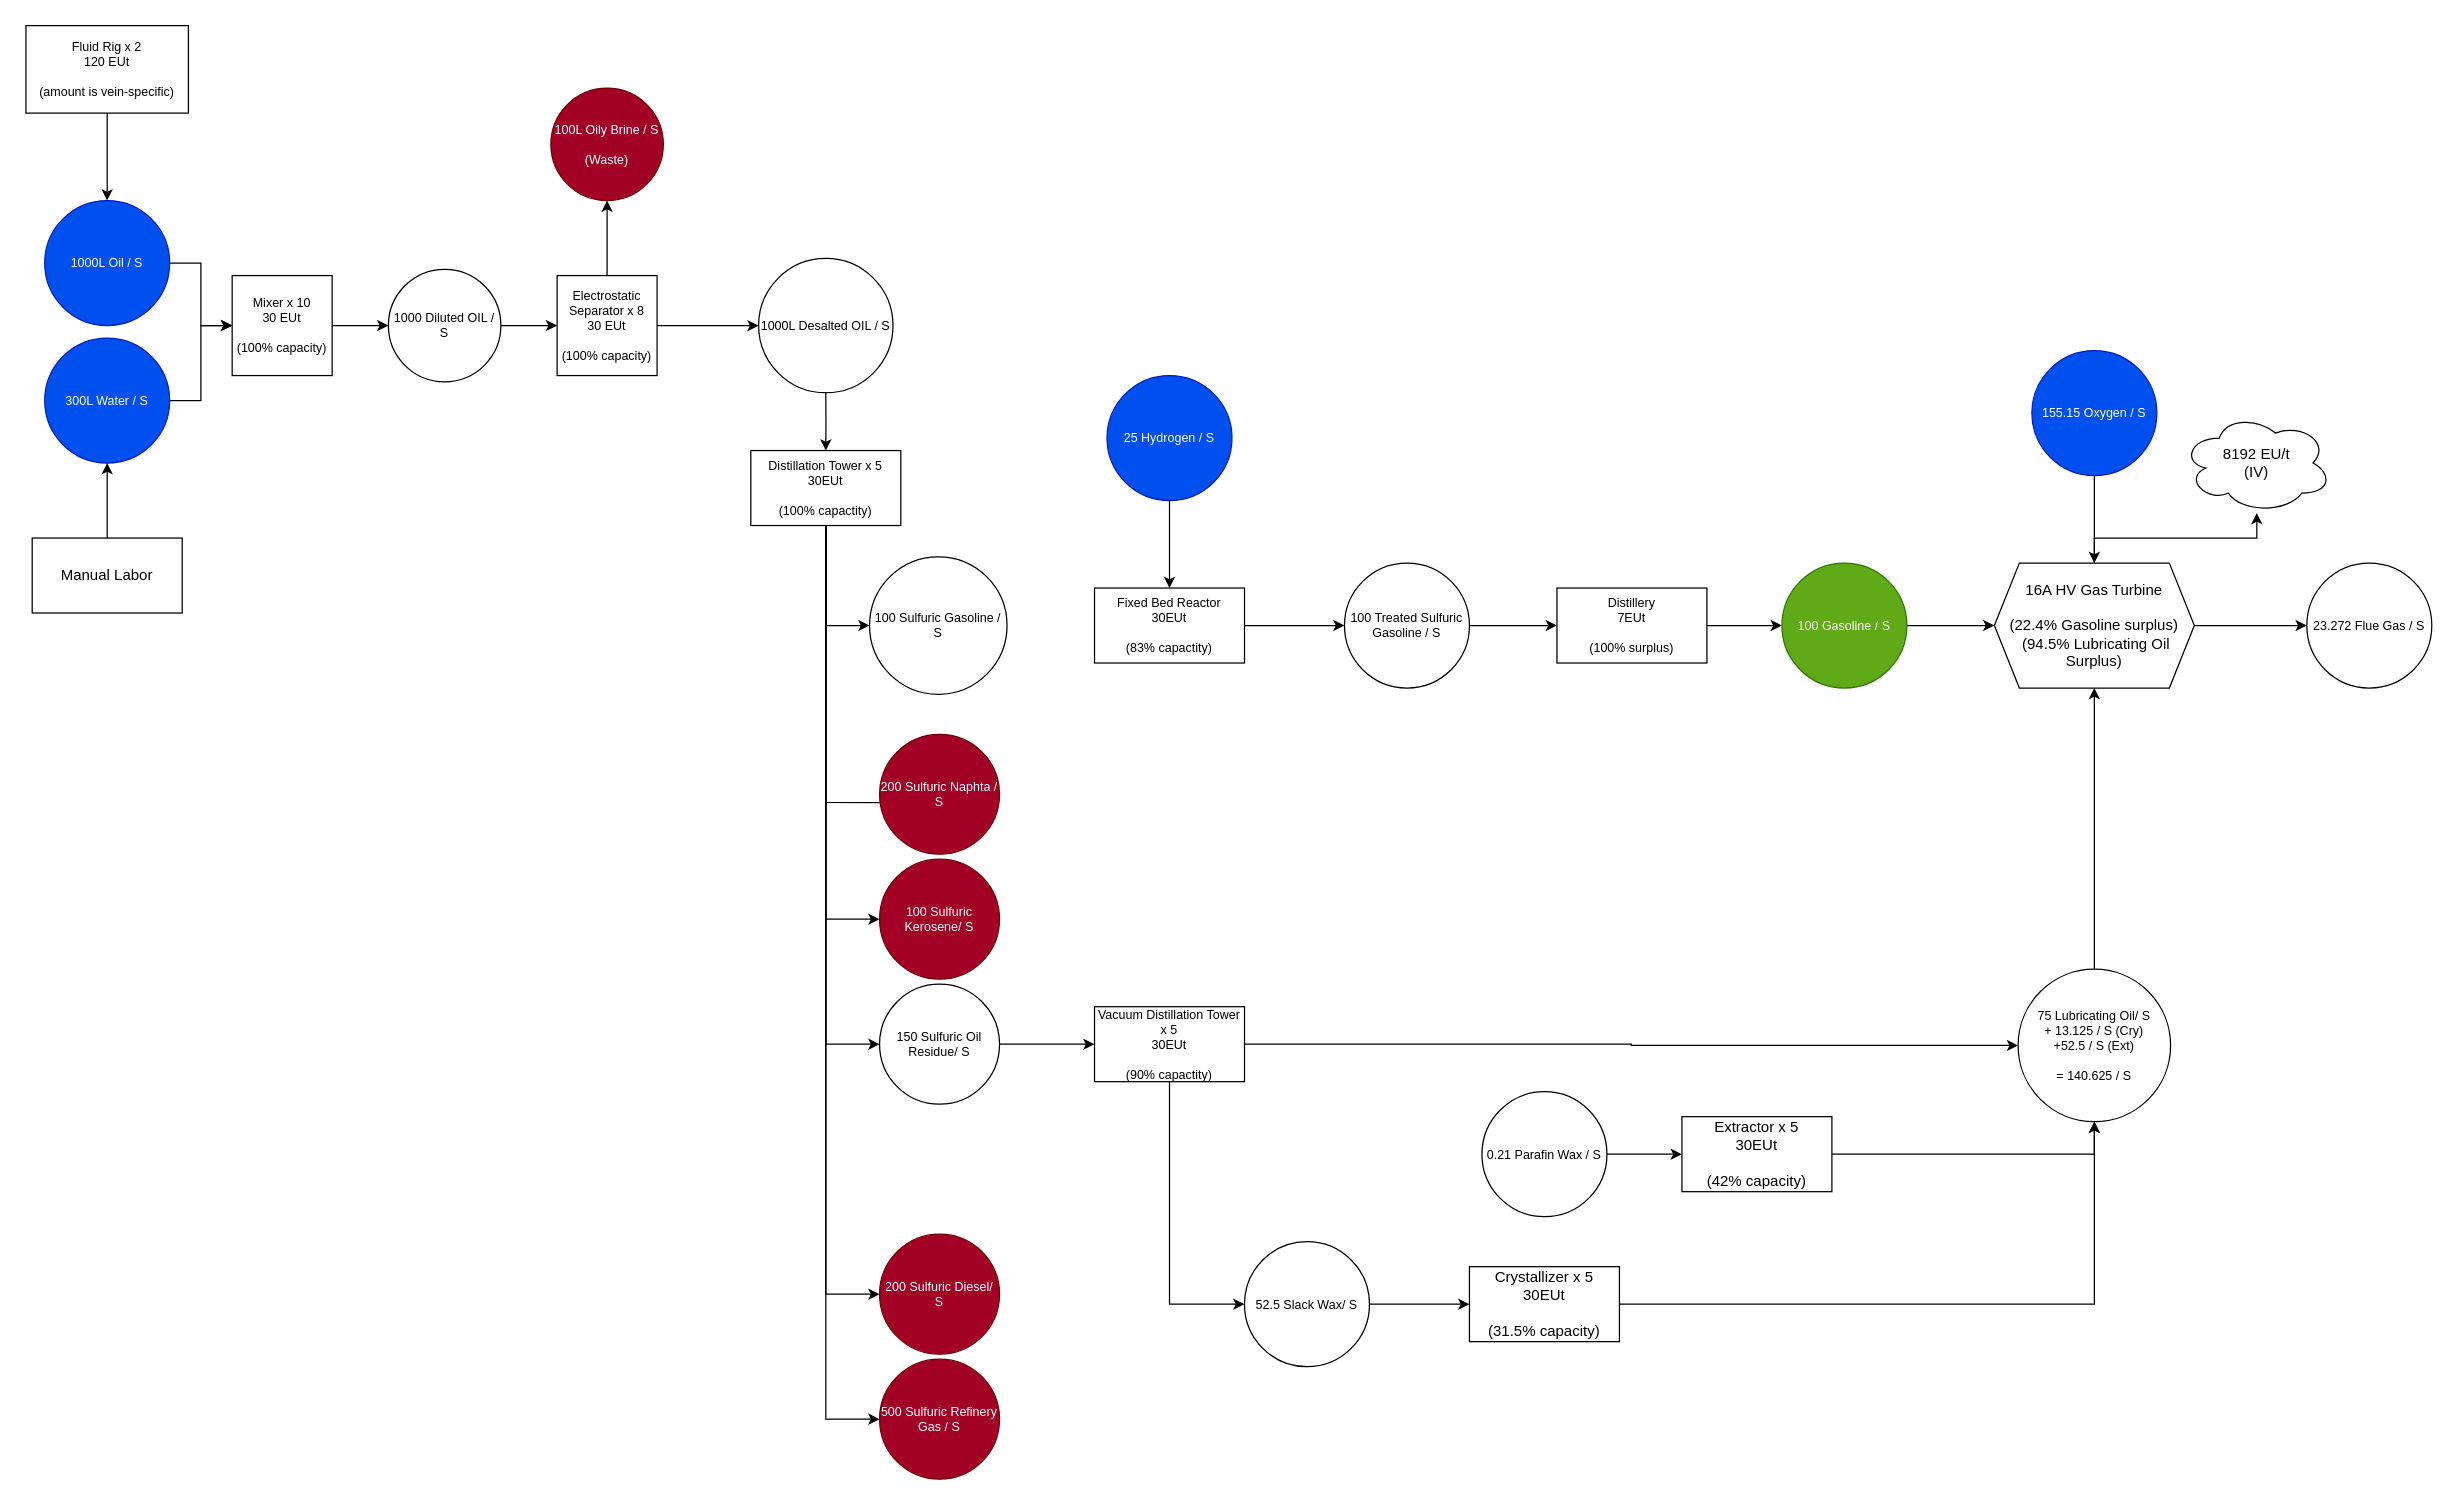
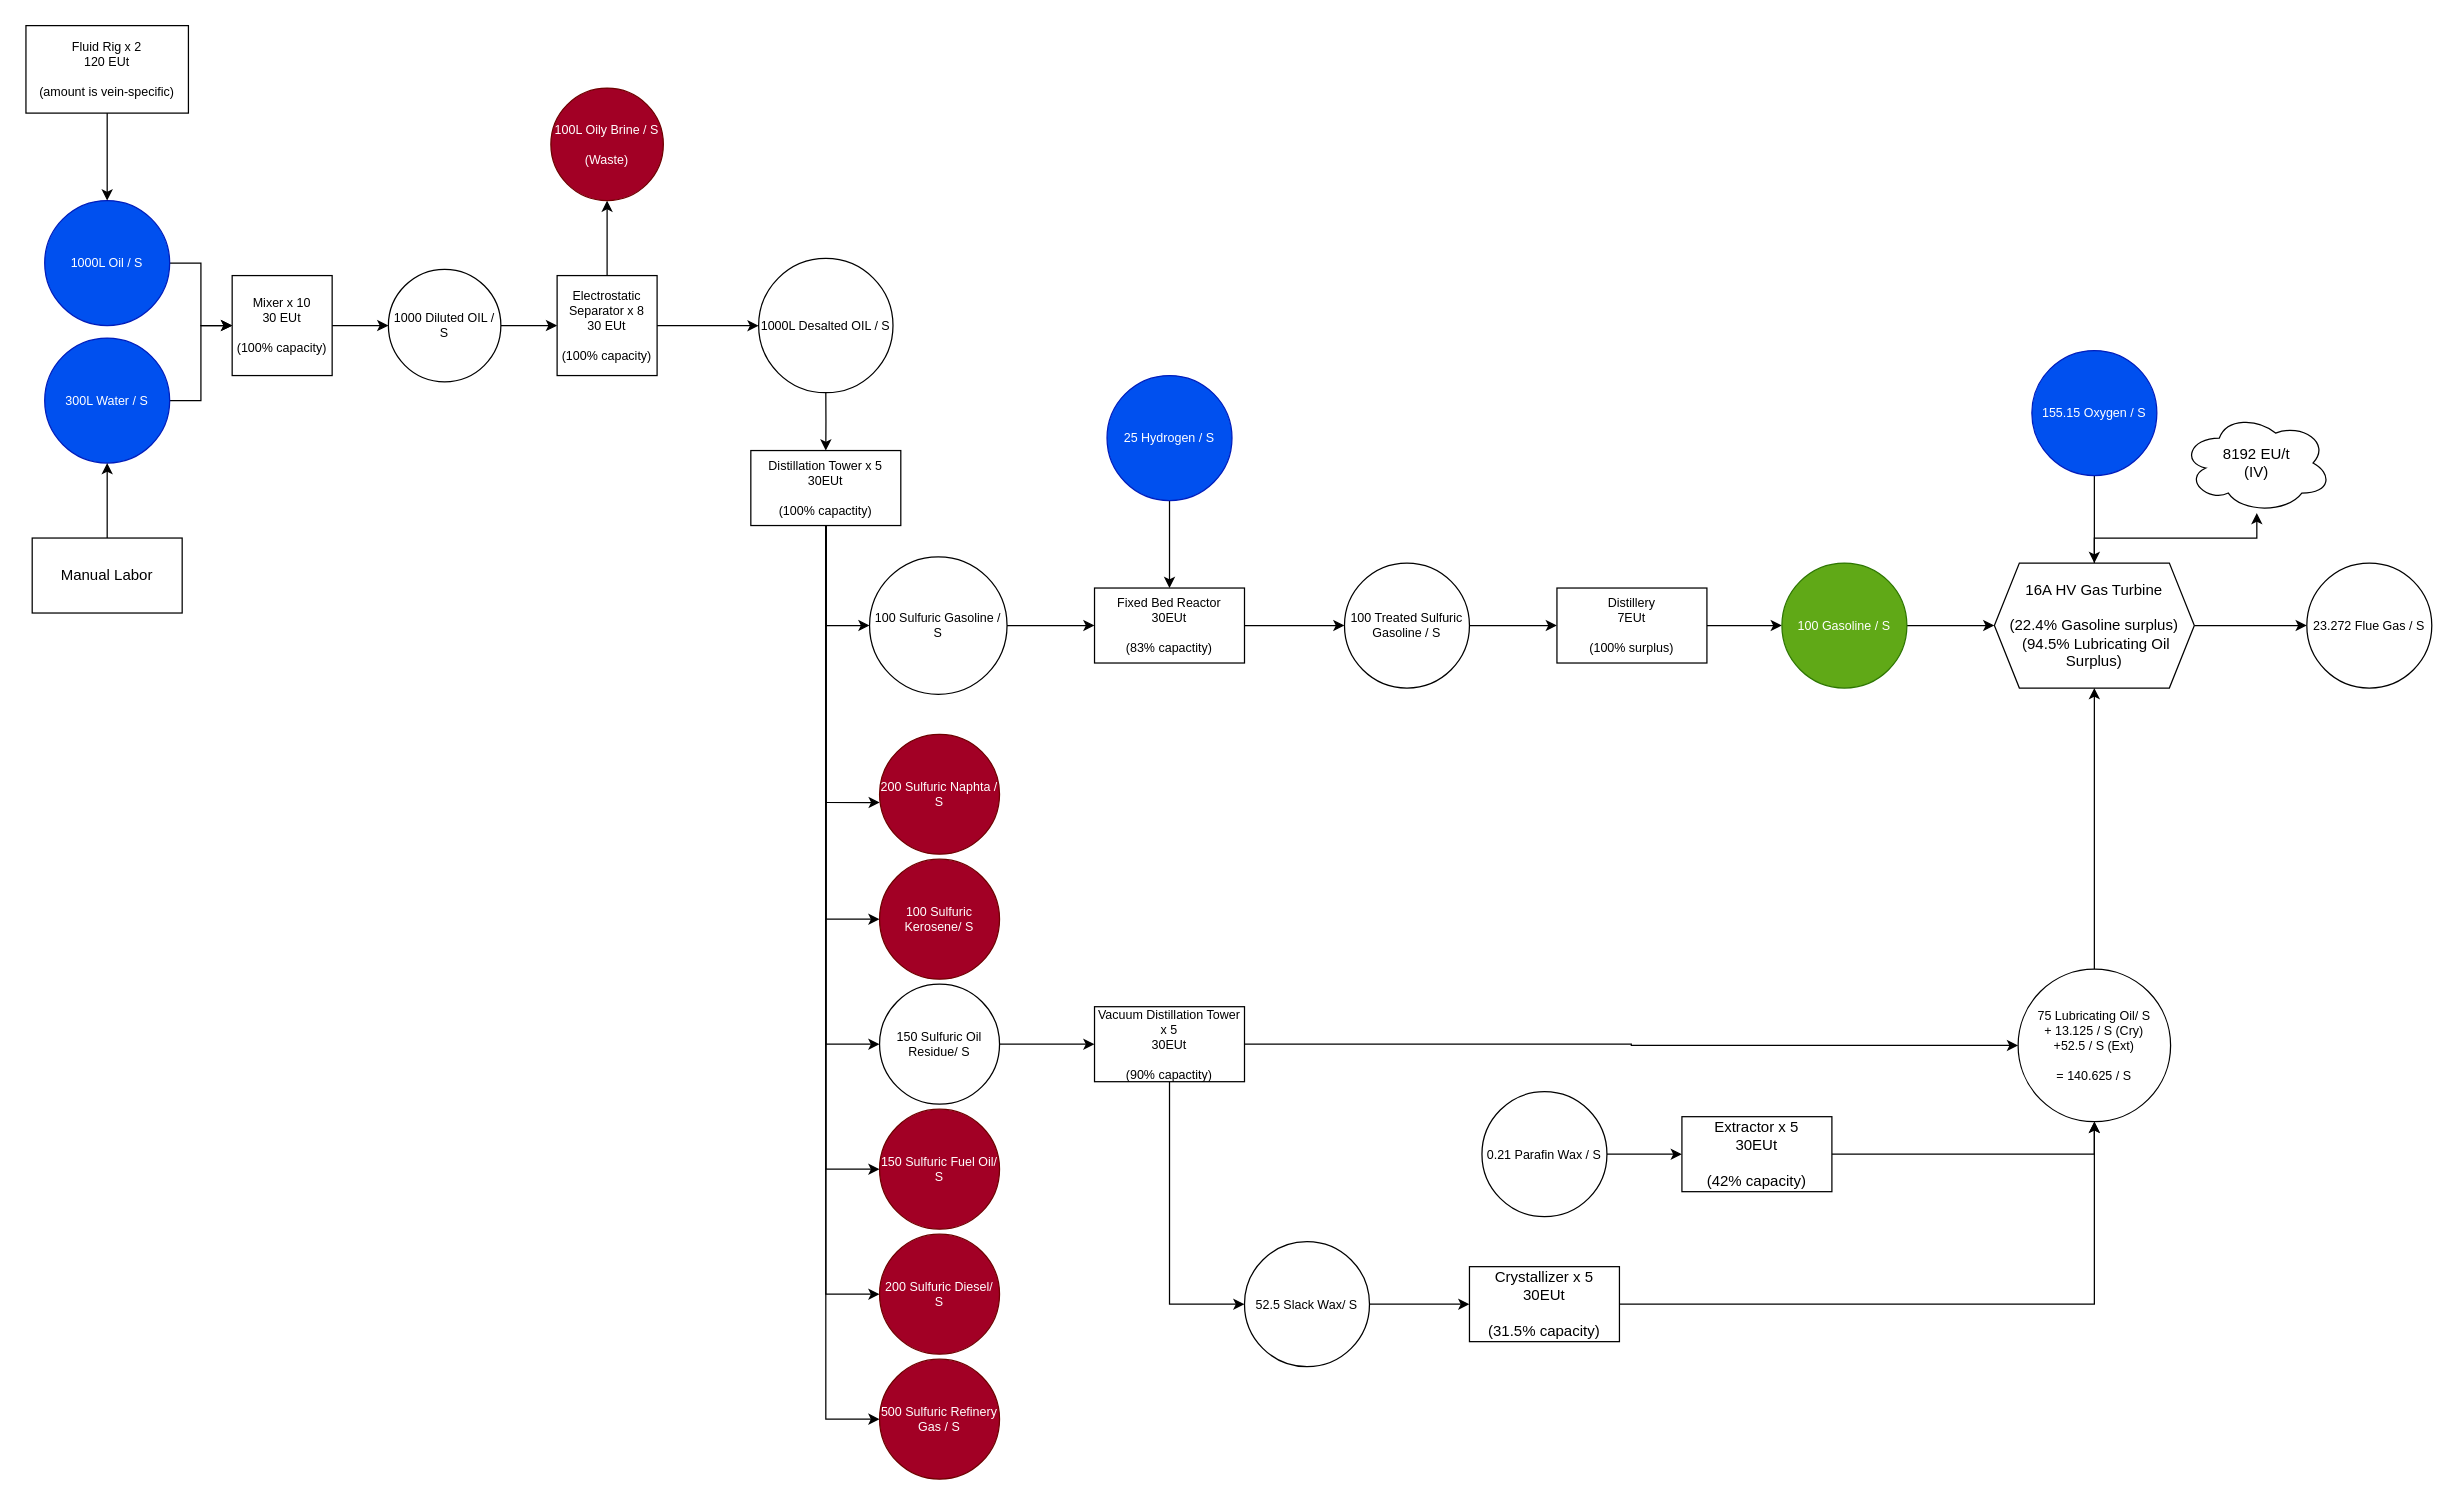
edge "100 Sulfuric Gasoline / S" -> "Fixed Bed Reactor30EUt(83% capactity)": added
edge "Distillation Tower x 530EUt(100% capactity)" -- "200 Sulfuric Naphta / S": arrowhead none -> classic
edge "Distillation Tower x 530EUt(100% capactity)" -> "150 Sulfuric Fuel Oil/ S": added
node "150 Sulfuric Fuel Oil/ S": added
